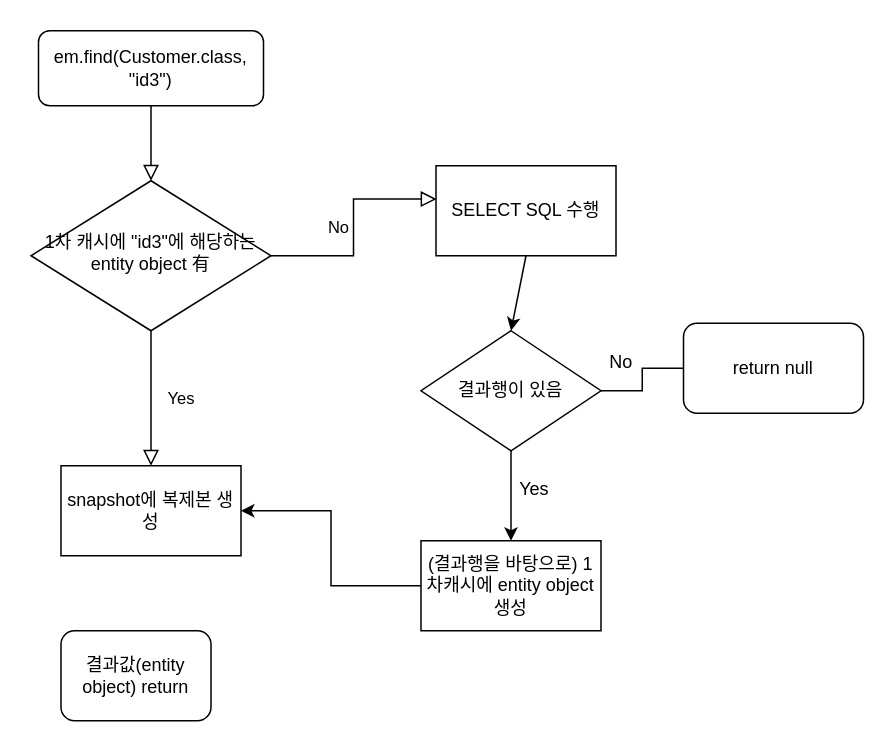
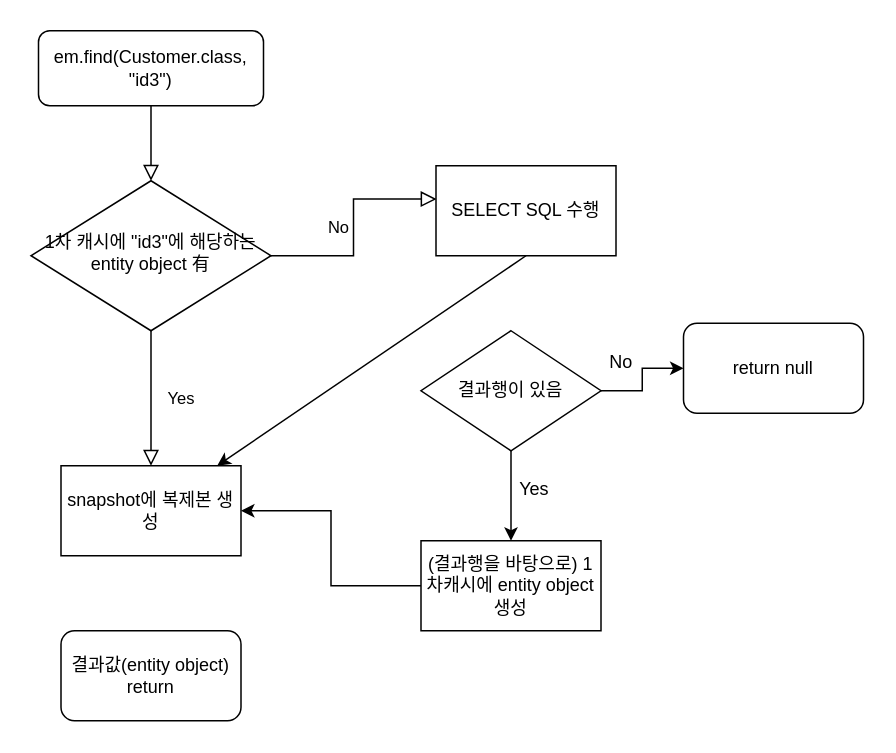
edge "SELECT SQL 수행" -> "결과행이 있음": now "SELECT SQL 수행" -> "snapshot에 복제본 생성"
edge "return null" -- "결과행이 있음": arrowhead none -> classic
node "결과값(entity object) return": size 150x90 -> 180x90
